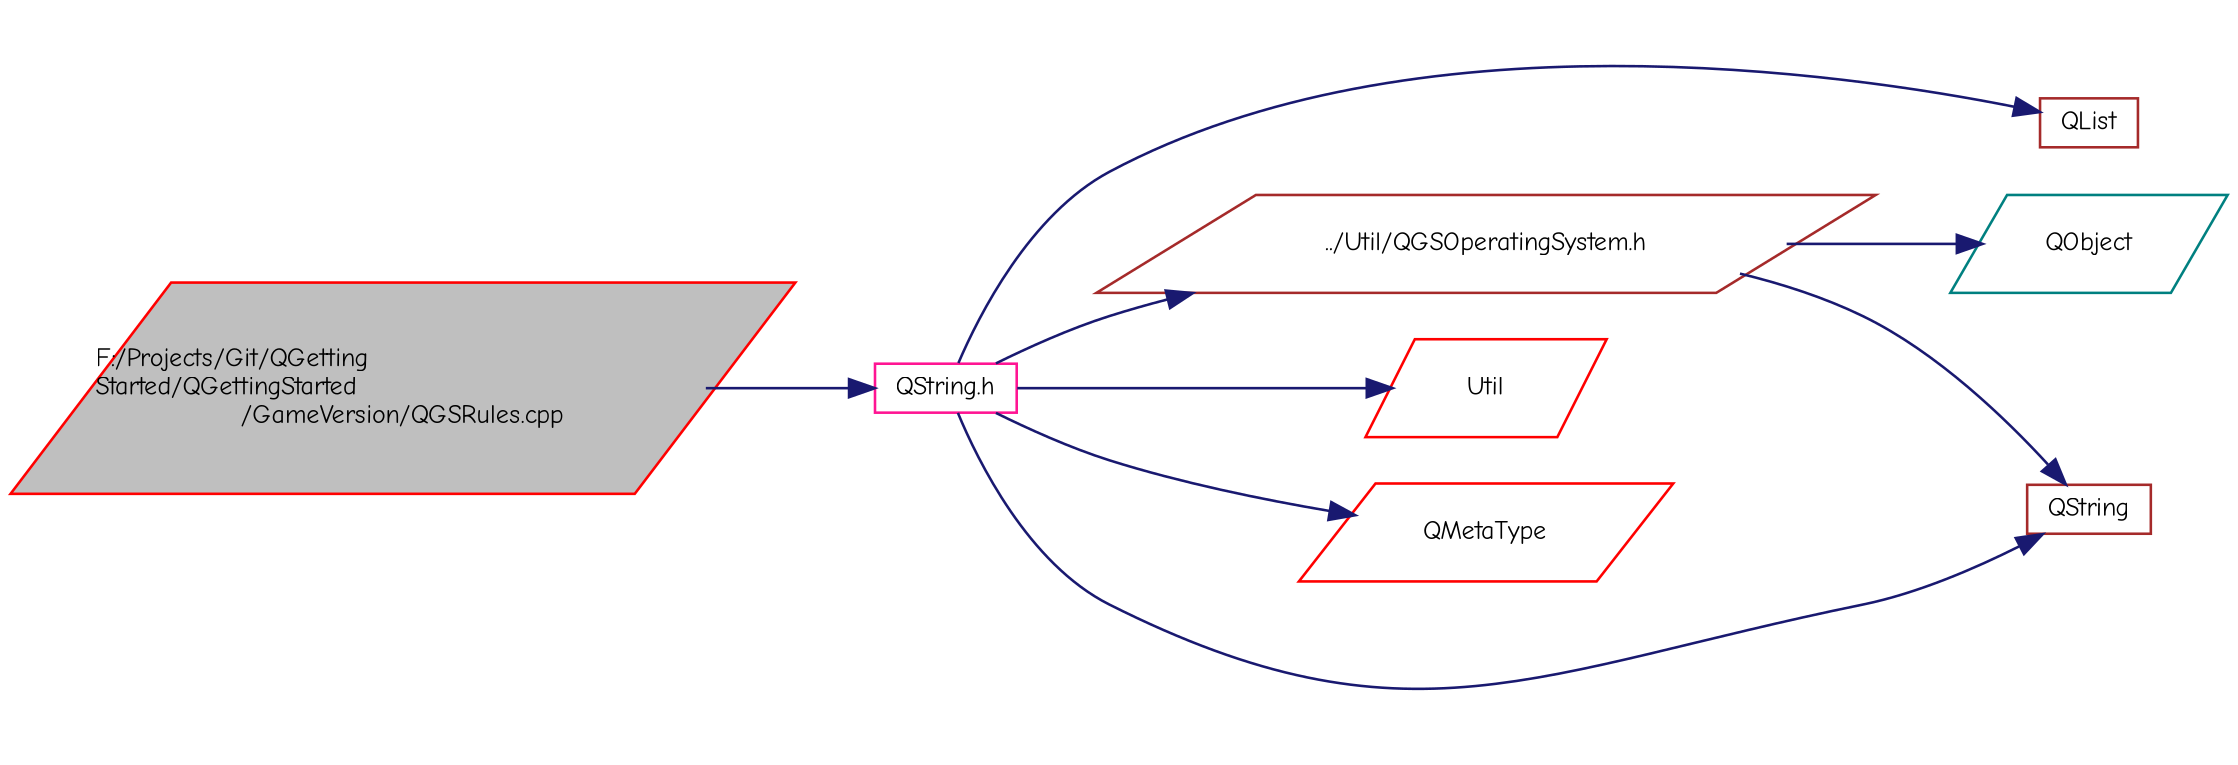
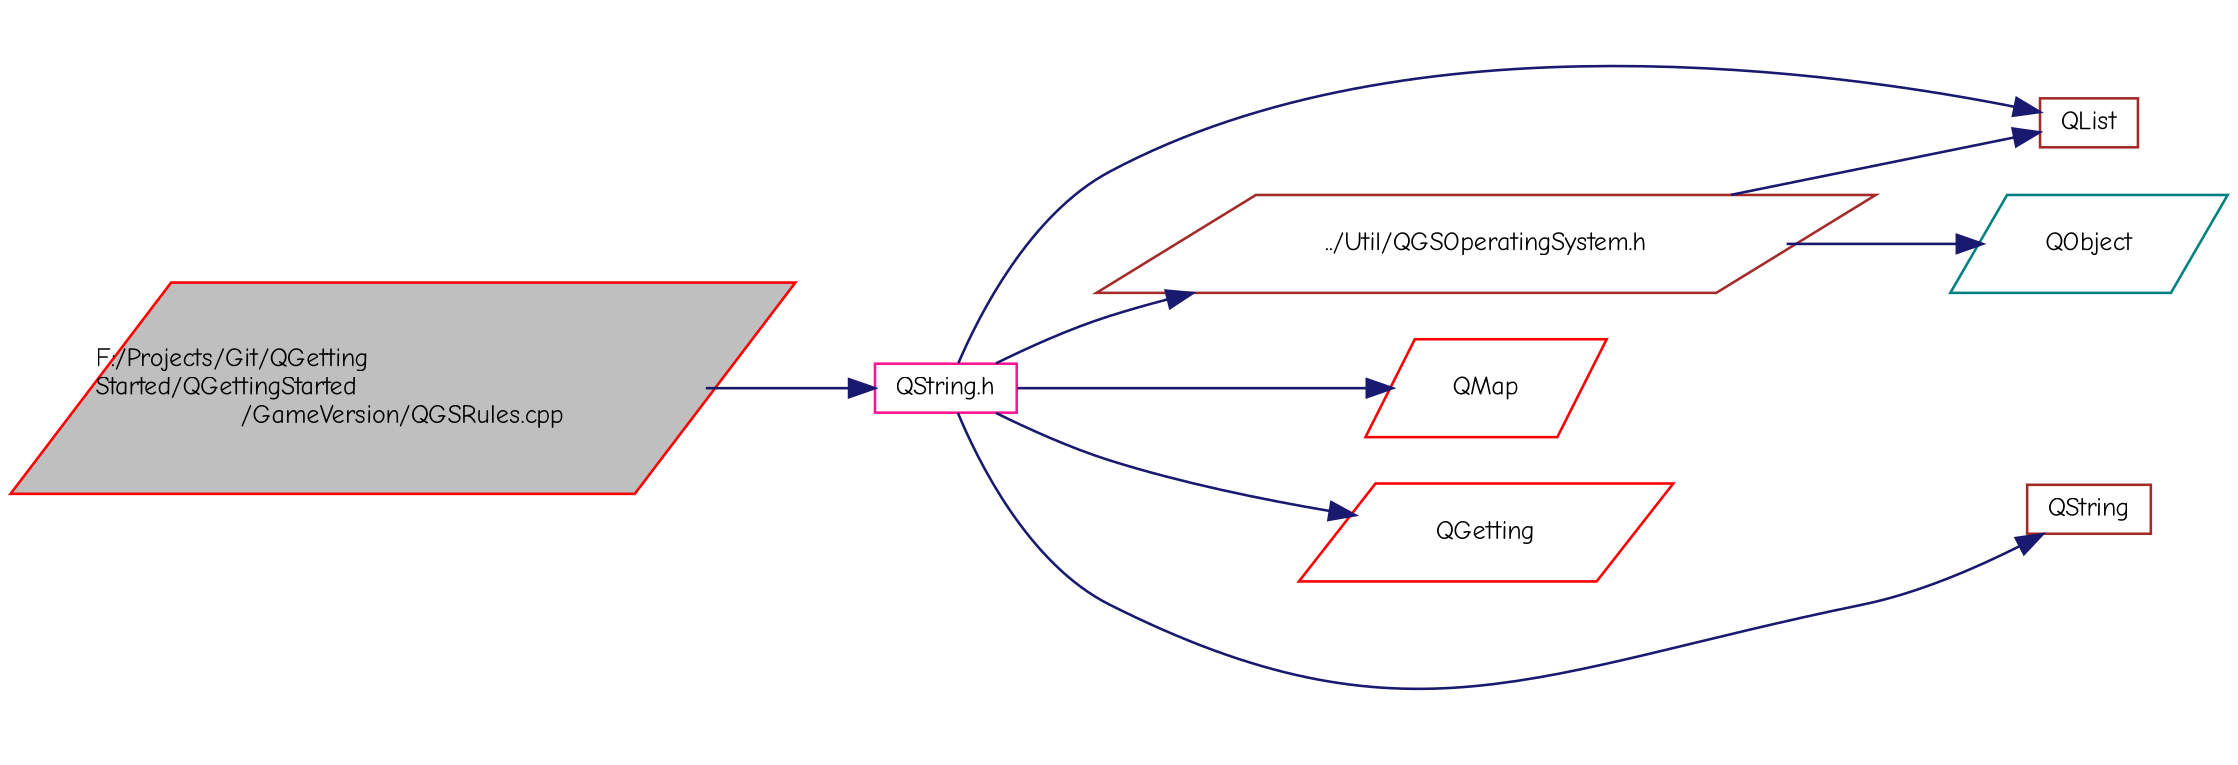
edge "../Util/QGSOperatingSystem.h" -> "QString": now "../Util/QGSOperatingSystem.h" -> "QList"
node "Util": label "Util" -> "QMap"
node "QMetaType": label "QMetaType" -> "QGetting"
